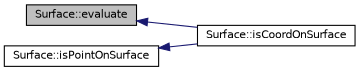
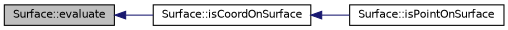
edge "Surface::isCoordOnSurface" -> "Surface::isPointOnSurface": reversed
